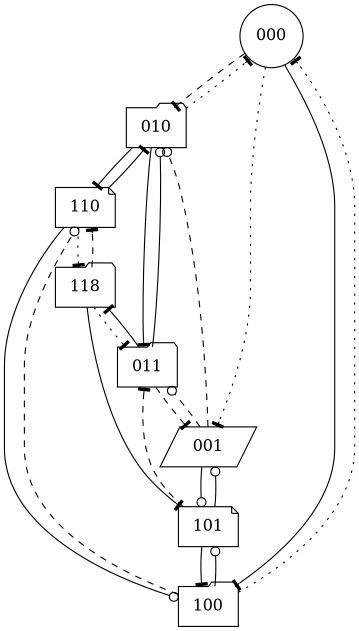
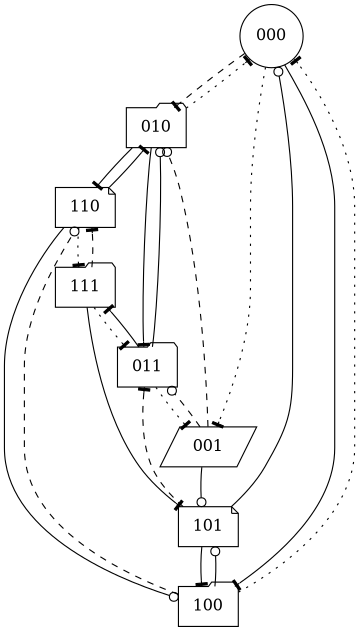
node "118": label "118" -> "111"
edge "011" -> "001": style dashed -> dotted
edge "101" -> "001": now "101" -> "000"
